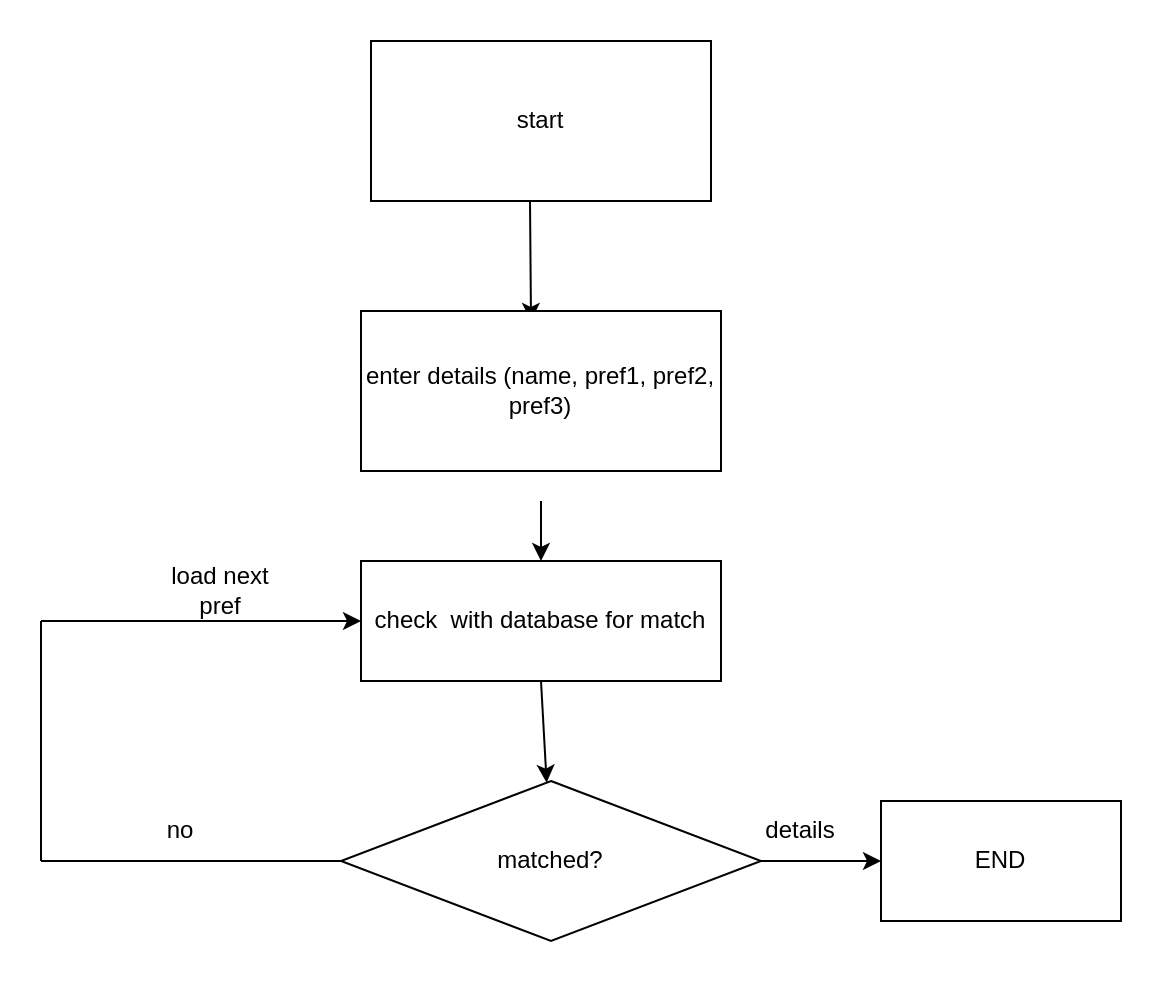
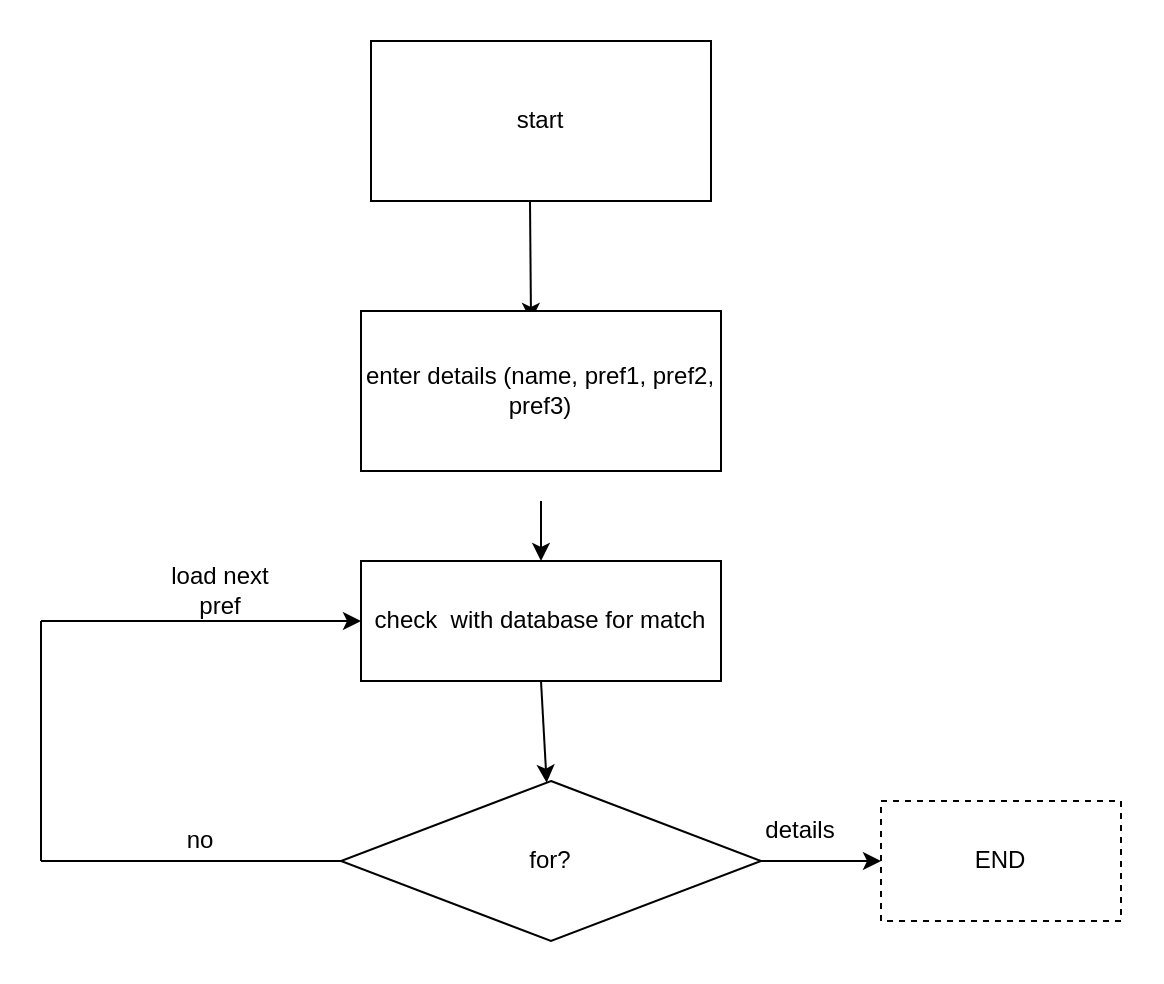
node "no": moved (181, 831) -> (201, 841)
node "matched?": label "matched?" -> "for?"
node "END": style solid -> dashed
